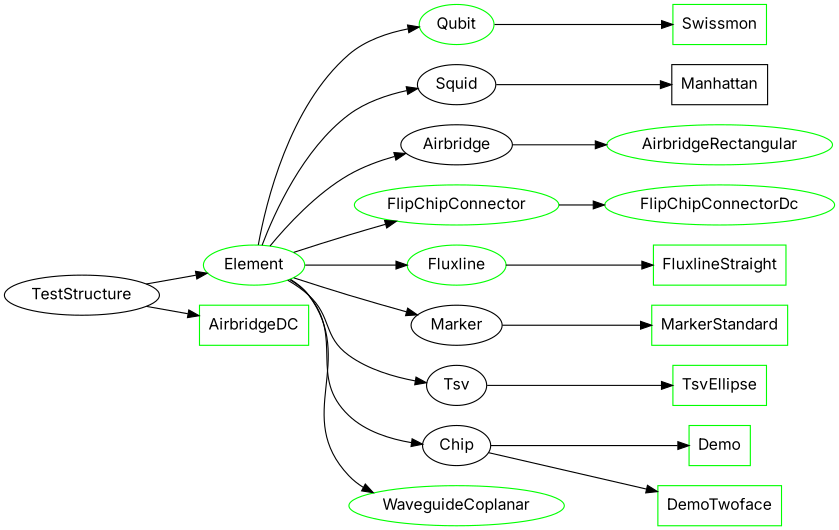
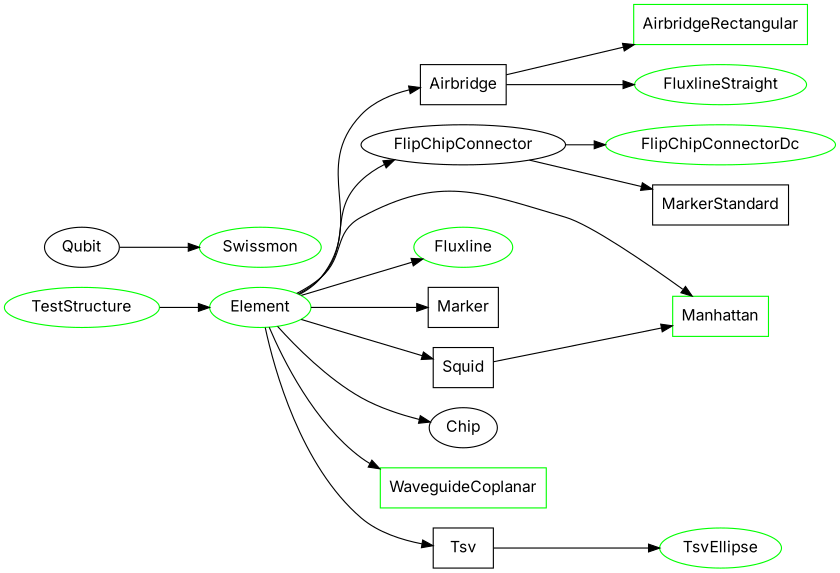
node "Qubit": color green -> black
node "Swissmon": shape box -> ellipse
node "Squid": shape ellipse -> box
node "Manhattan": color black -> green
edge "Element" -> "Qubit": now "Element" -> "Manhattan"
node "Airbridge": shape ellipse -> box
node "AirbridgeRectangular": shape ellipse -> box
node "FlipChipConnector": color green -> black
edge "Fluxline" -> "FluxlineStraight": now "Airbridge" -> "FluxlineStraight"
node "FluxlineStraight": shape box -> ellipse
node "TestStructure": color black -> green
node "AirbridgeDC": removed
node "Marker": shape ellipse -> box
edge "Marker" -> "MarkerStandard": now "FlipChipConnector" -> "MarkerStandard"
node "MarkerStandard": color green -> black
node "Tsv": shape ellipse -> box
node "TsvEllipse": shape box -> ellipse
node "Demo": removed
node "WaveguideCoplanar": shape ellipse -> box
node "DemoTwoface": removed
